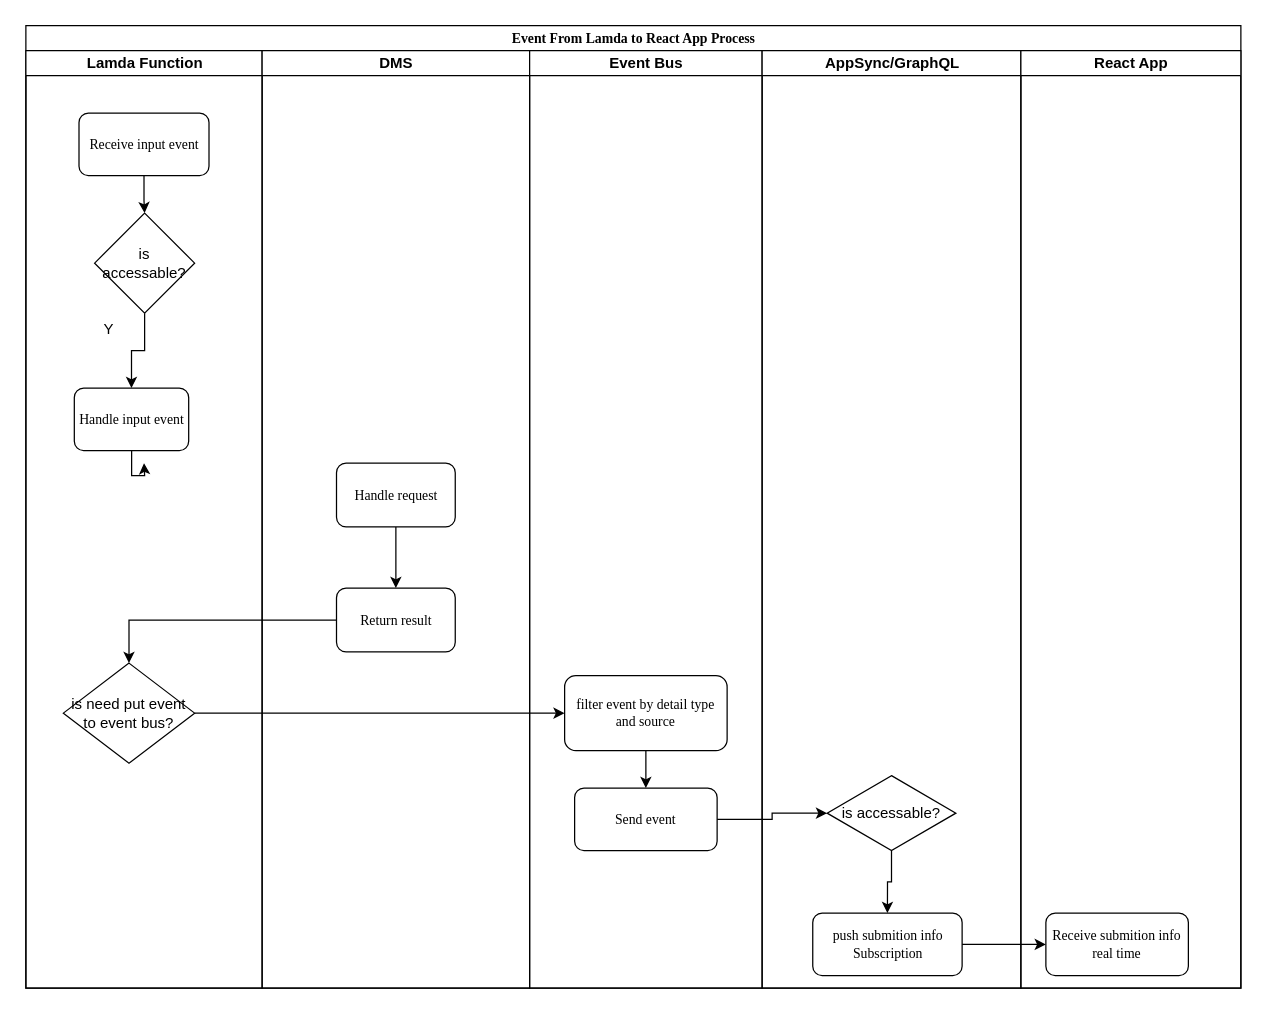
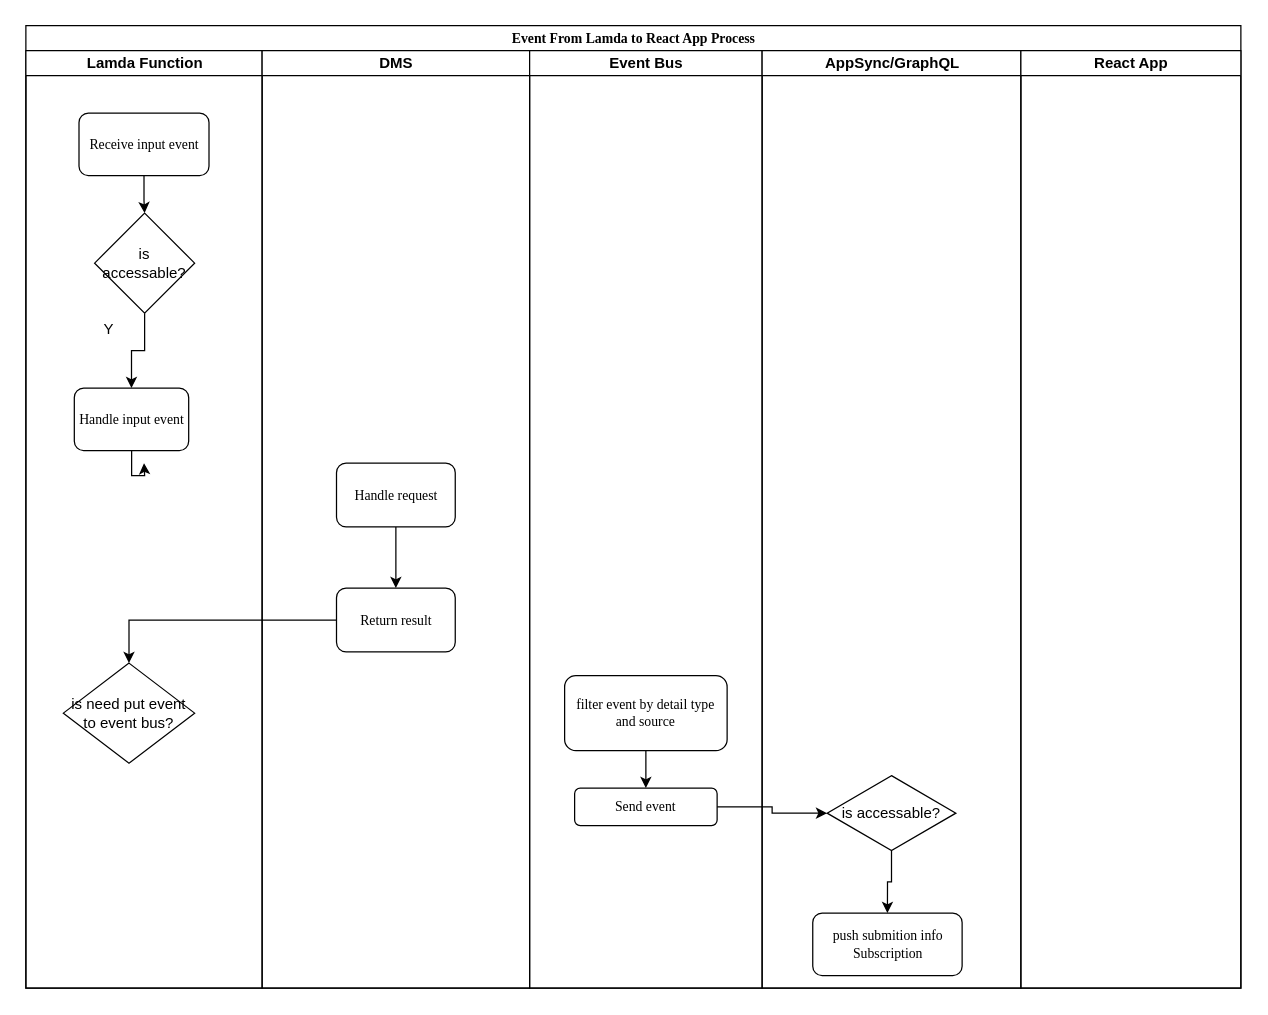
edge "is need put event to event bus?" -> "filter event by detail type and source": removed
node "Send event": size 143x63 -> 143x38
edge "push submition info Subscription" -> "Receive submition info real time": removed
node "Receive submition info real time": removed
